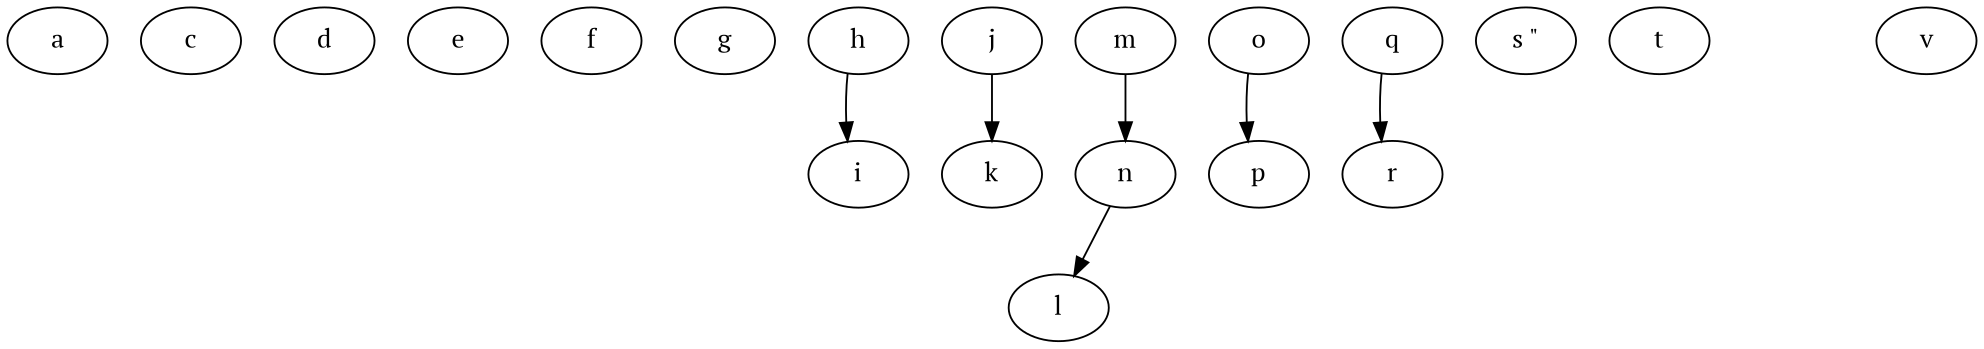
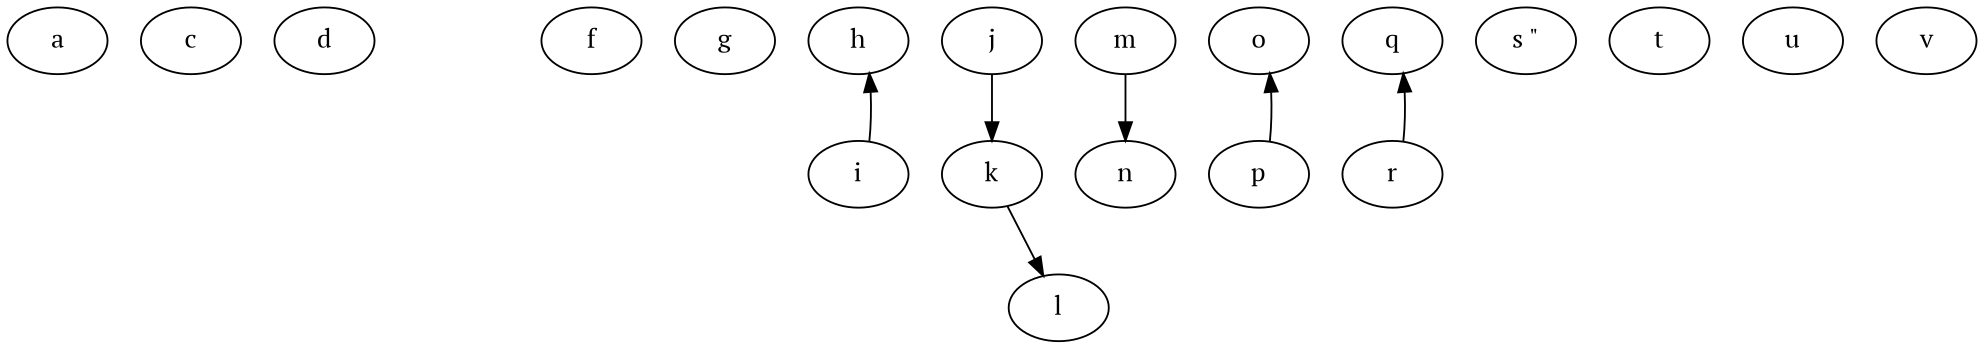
node "e": removed
node "u": added
edge "h" -> "i": reversed
edge "o" -> "p": reversed
edge "q" -> "r": reversed
edge "n" -> "l": now "k" -> "l"
